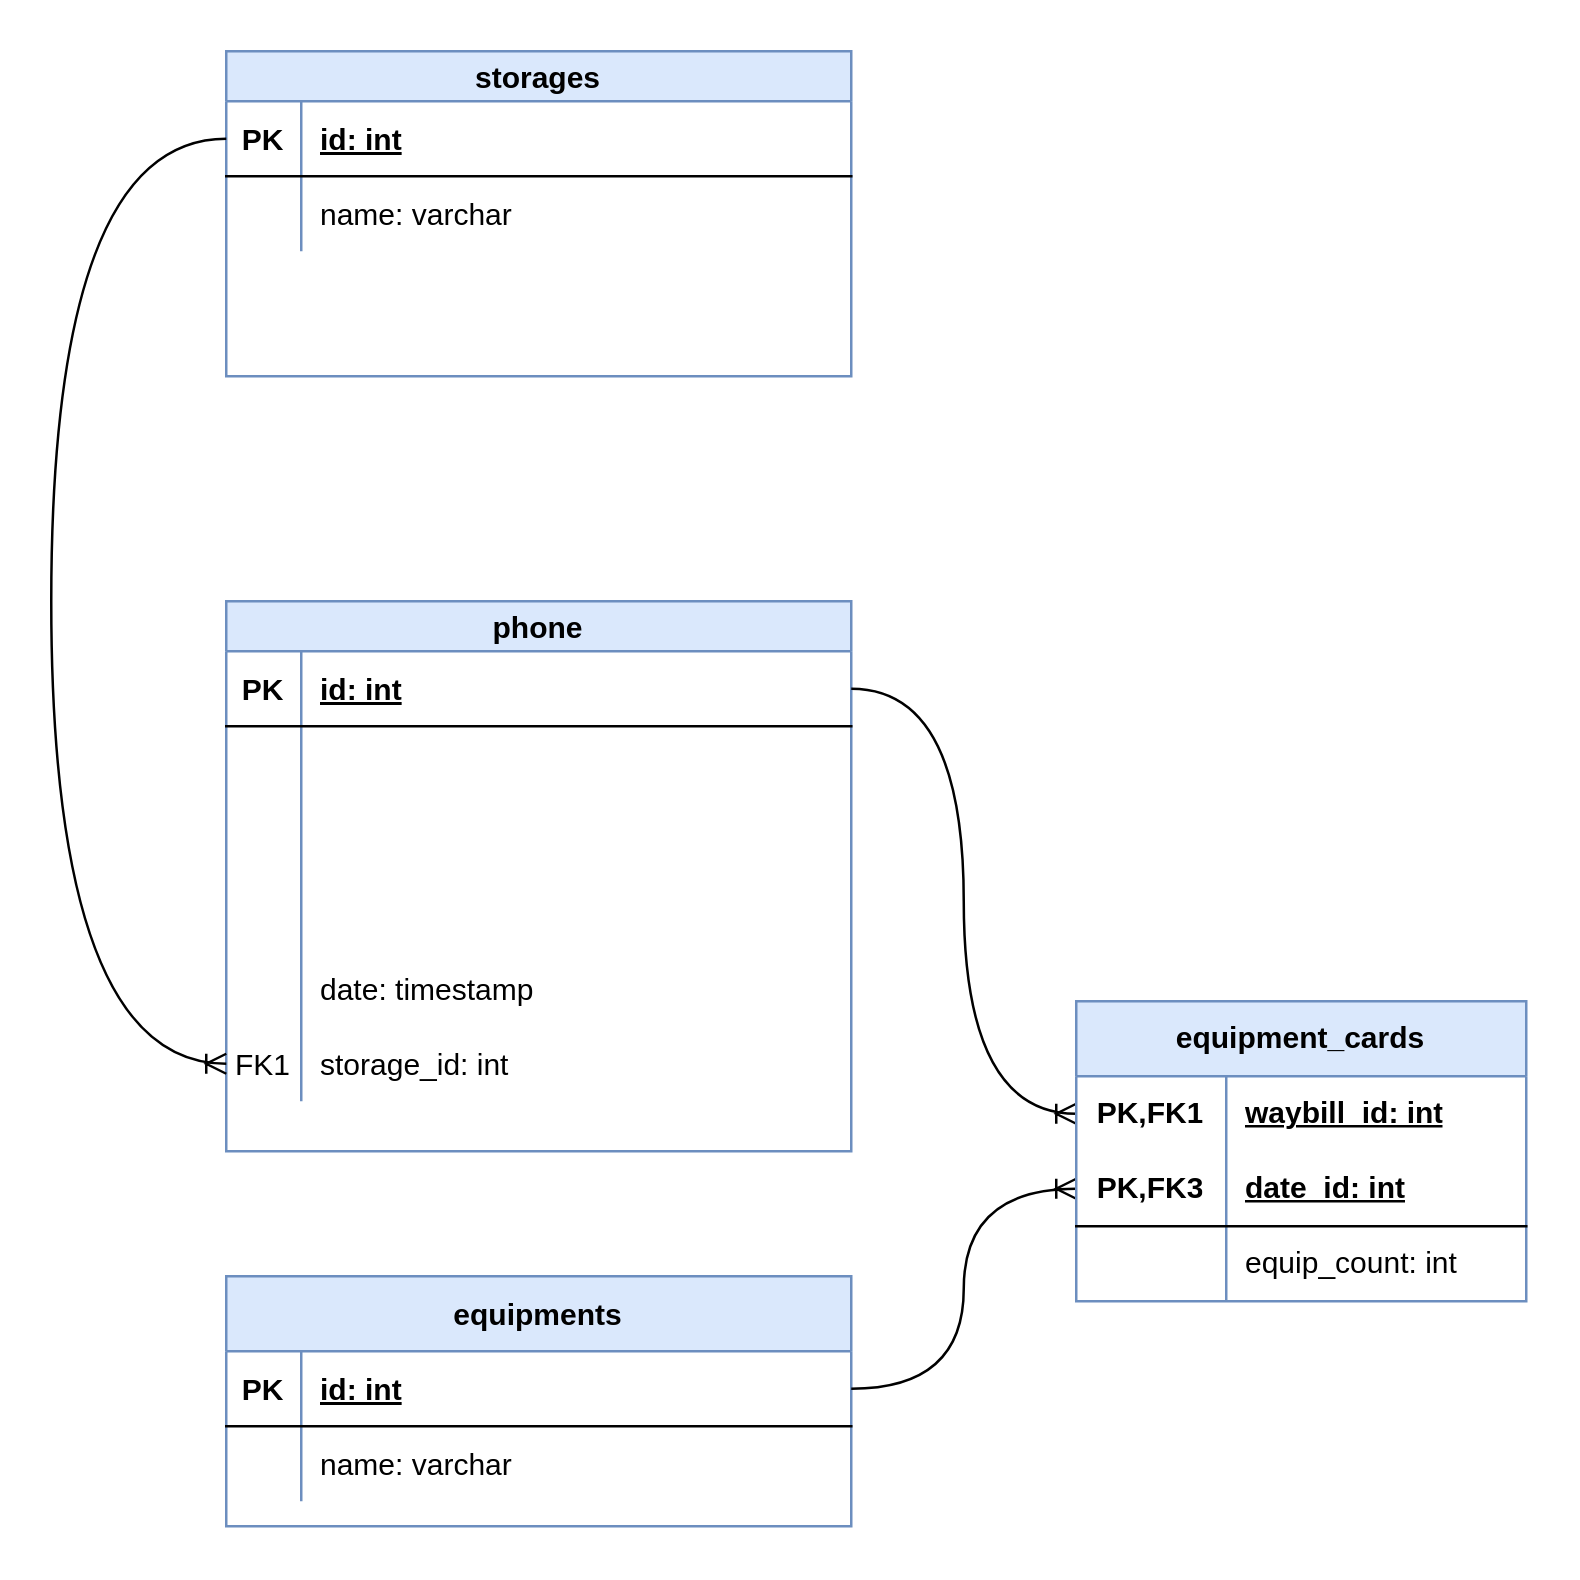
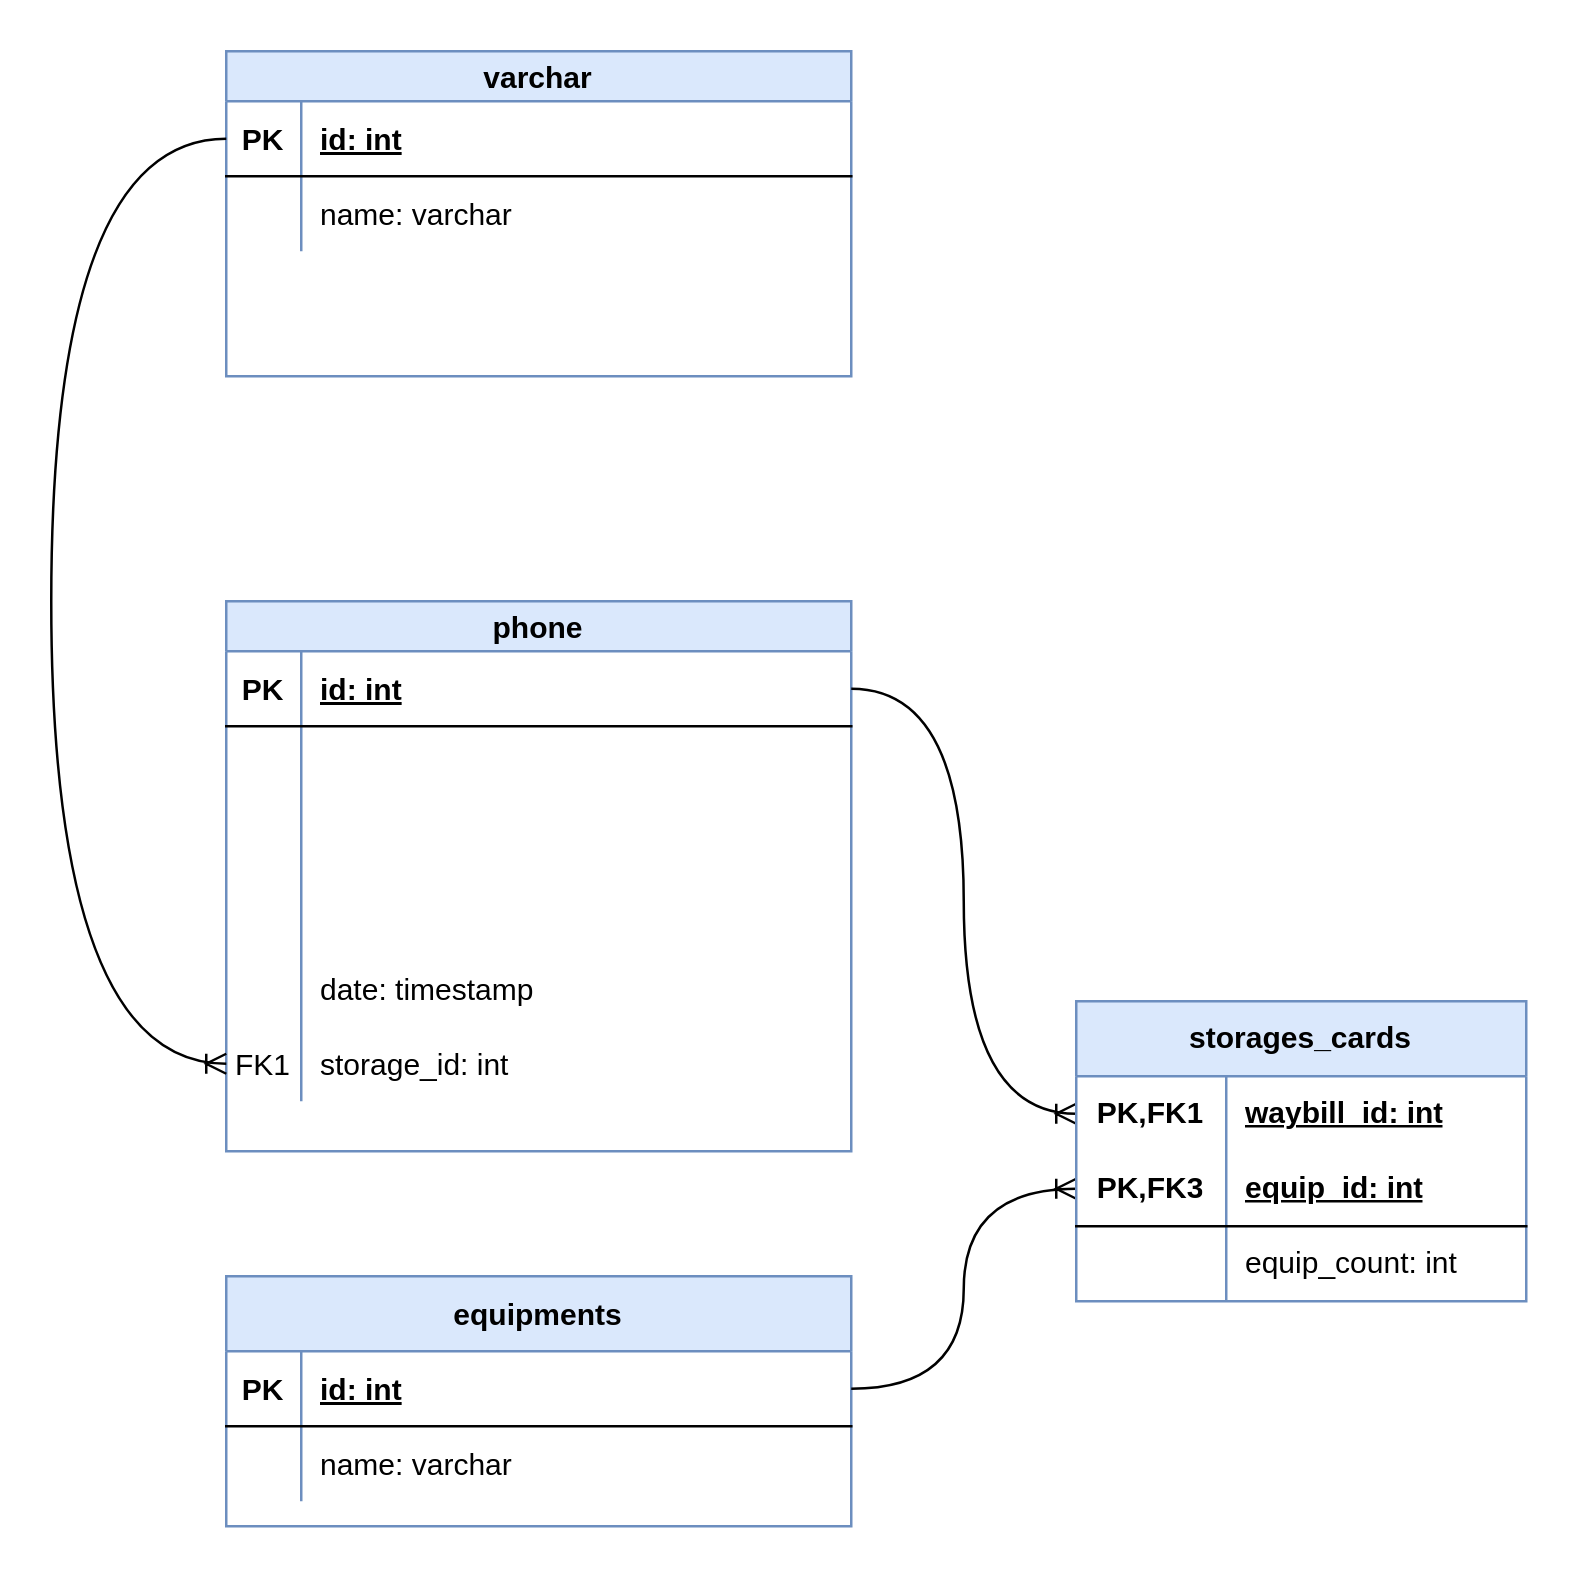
node "storages": label "storages" -> "varchar"
node "equipment_cards": label "equipment_cards" -> "storages_cards"
node "date_id: int": label "date_id: int" -> "equip_id: int"
